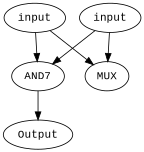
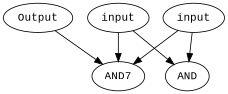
node "MUX": label "MUX" -> "AND"
edge "AND7" -> "Output": reversed
